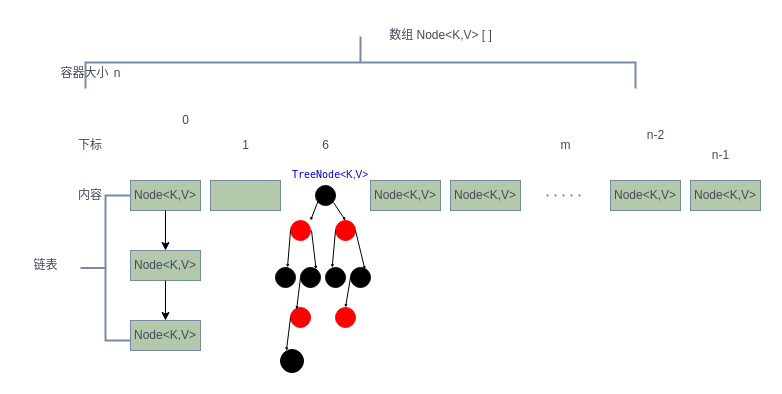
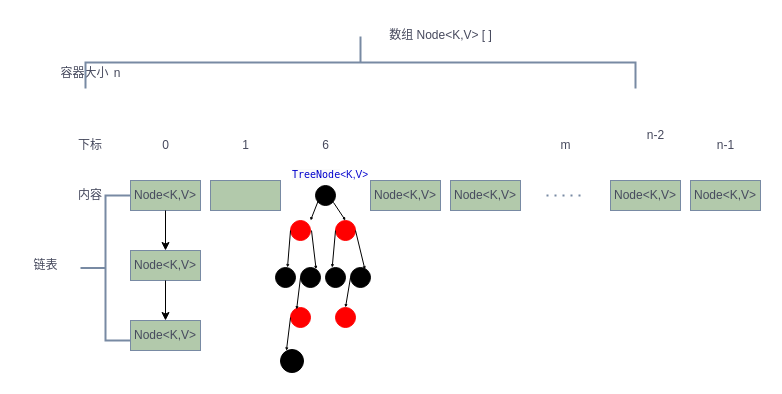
node "0": moved (186, 121) -> (166, 146)
node "n-1": moved (721, 156) -> (726, 146)
